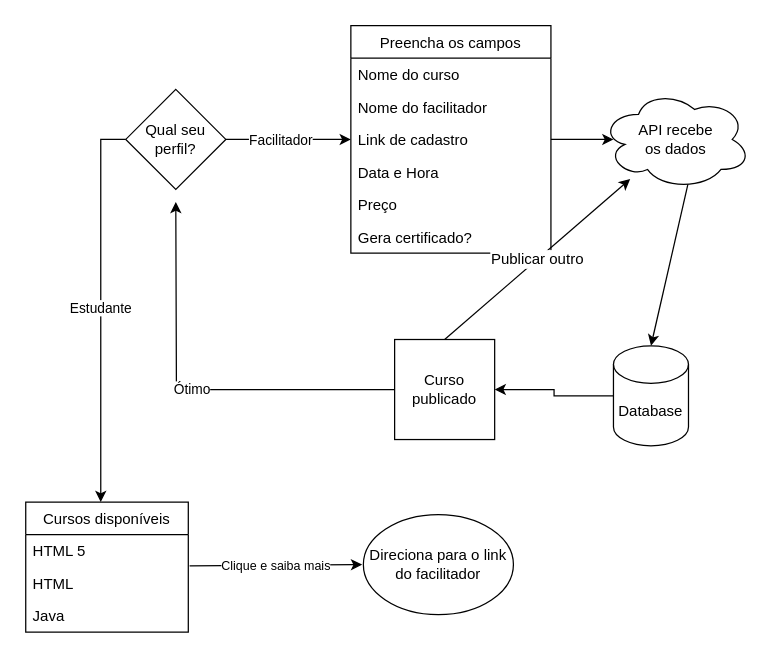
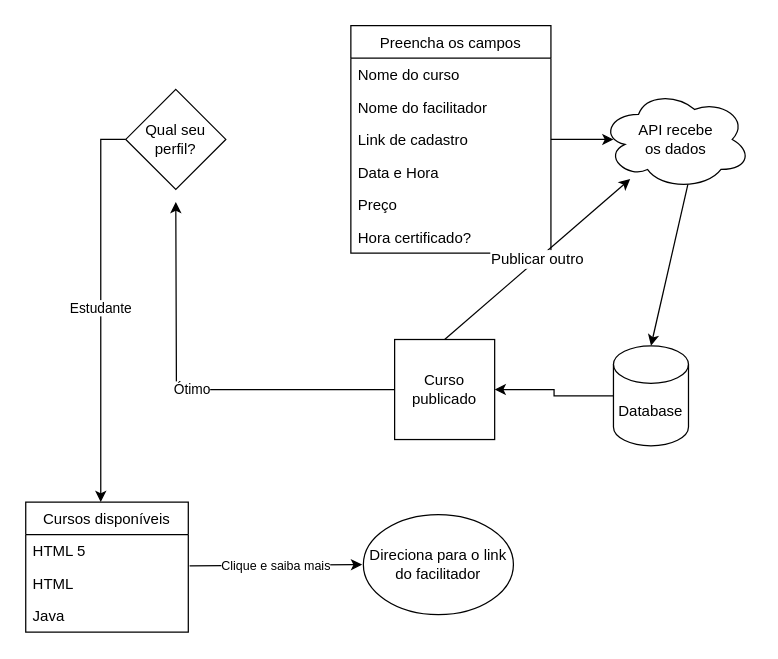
edge "Qual seu perfil?" -> "Link de cadastro ljóihweóu": removed, label "Facilitador"
node "Gera certificado?": label "Gera certificado?" -> "Hora certificado?"
